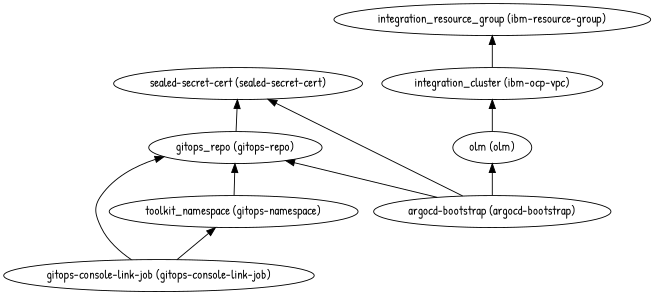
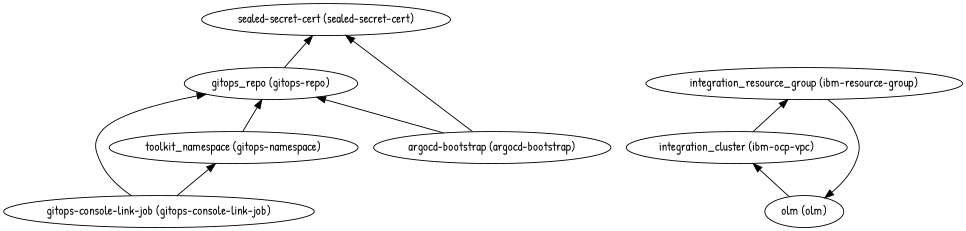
edge "argocd-bootstrap (argocd-bootstrap)" -> "olm (olm)": now "integration_resource_group (ibm-resource-group)" -> "olm (olm)"
